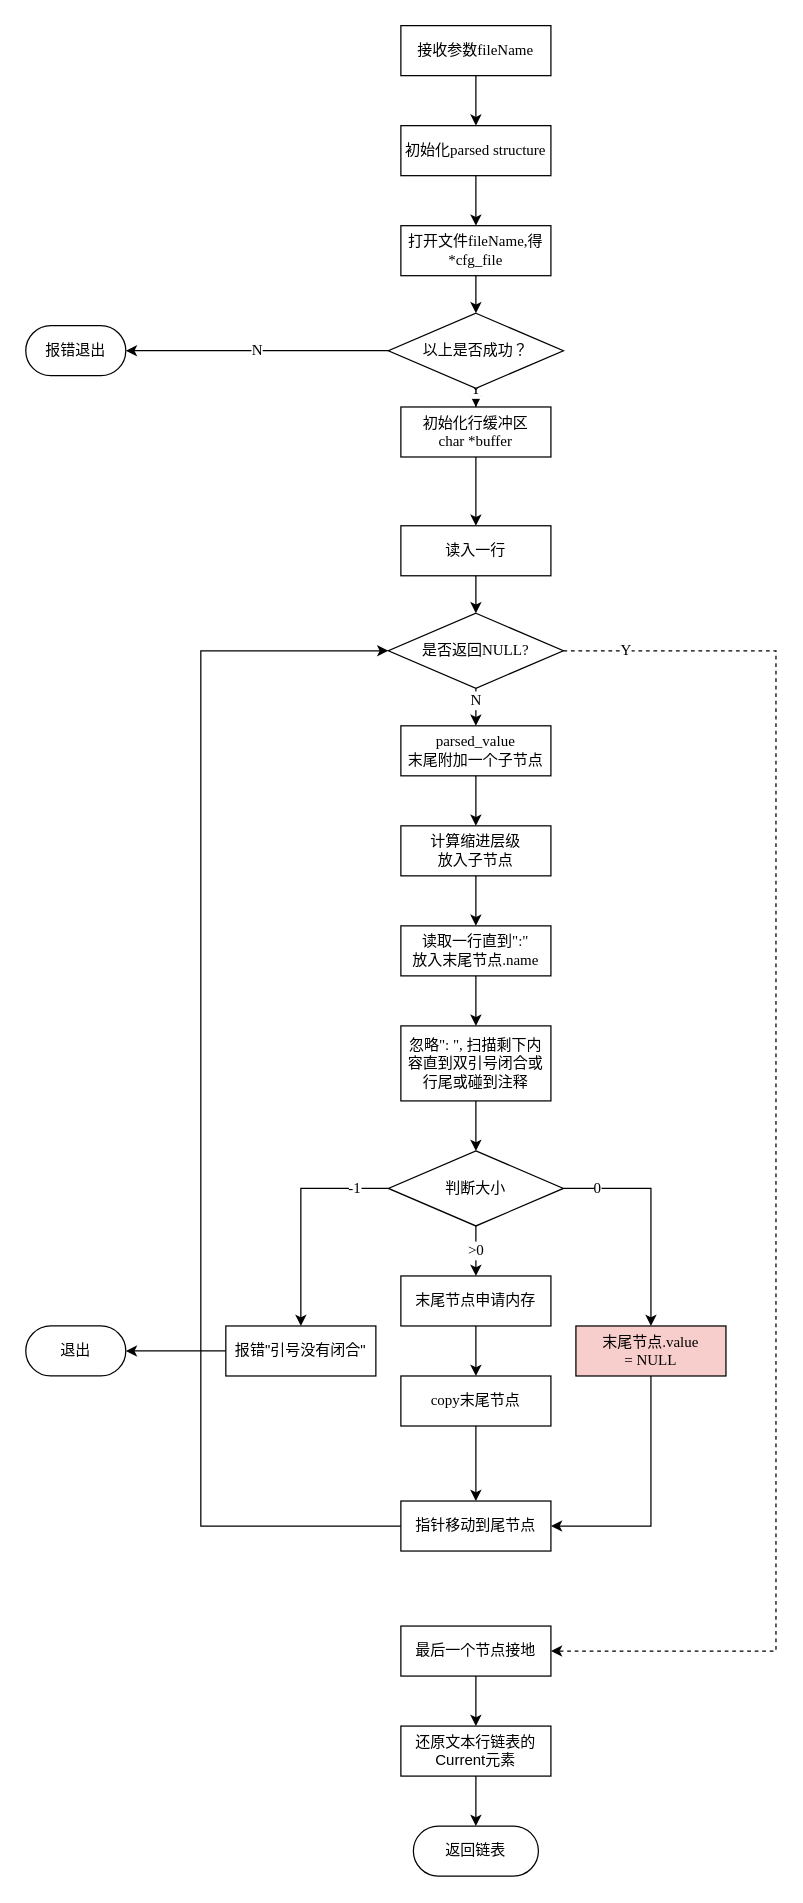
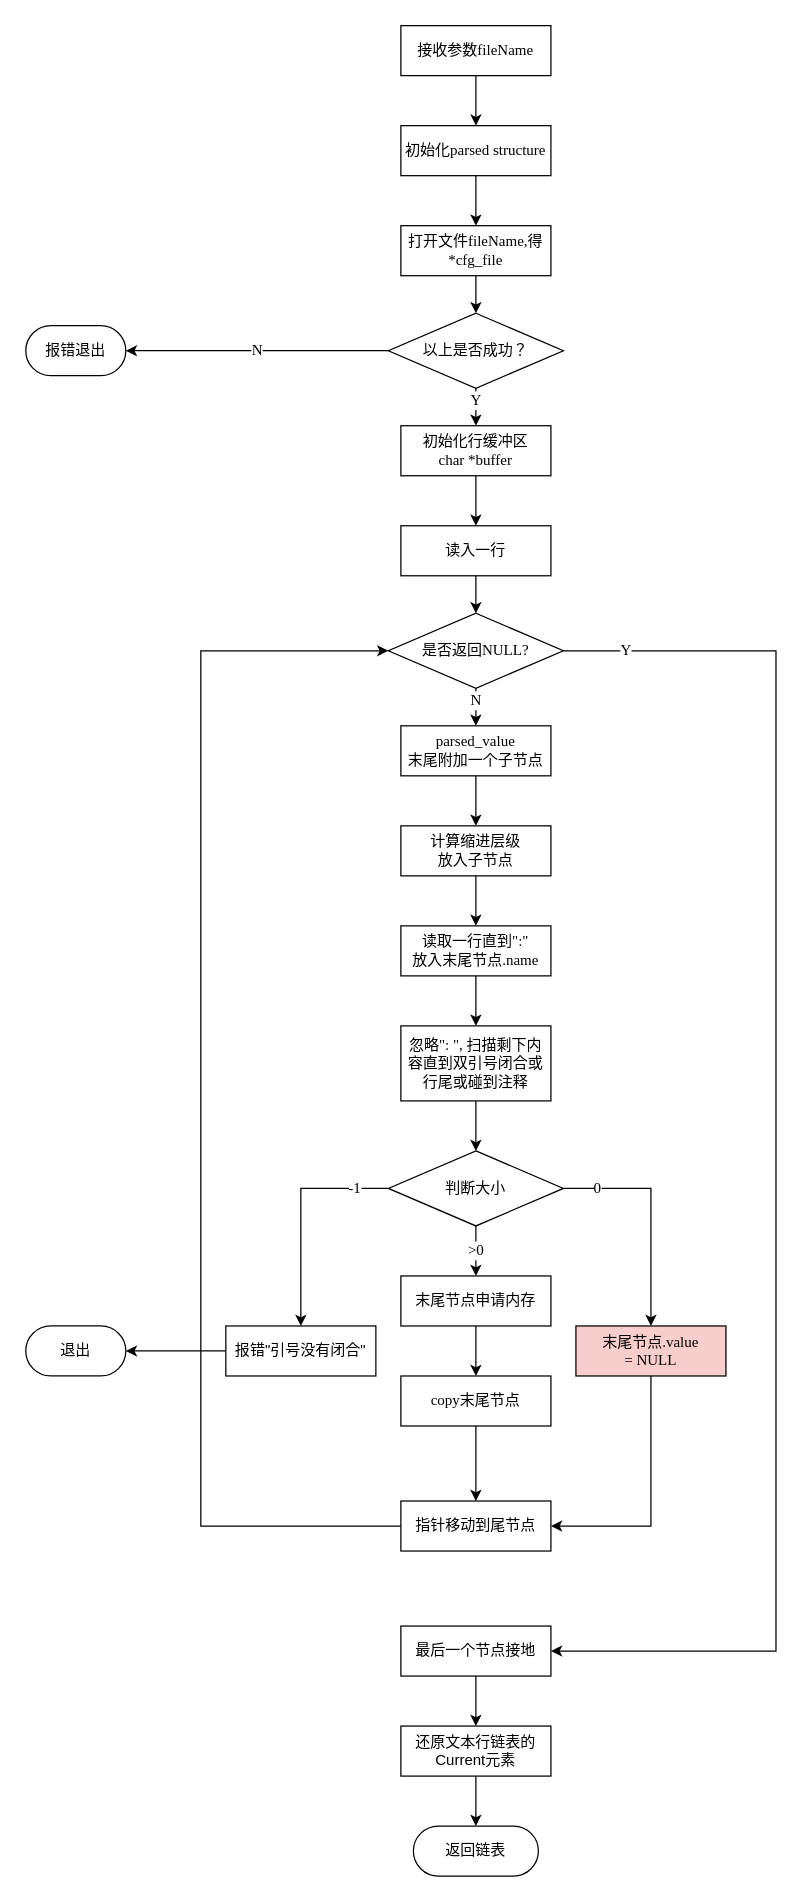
node "初始化行缓冲区 char *buffer": moved (476, 432) -> (476, 451)
edge "是否返回NULL?" -> "最后一个节点接地": style dashed -> solid
